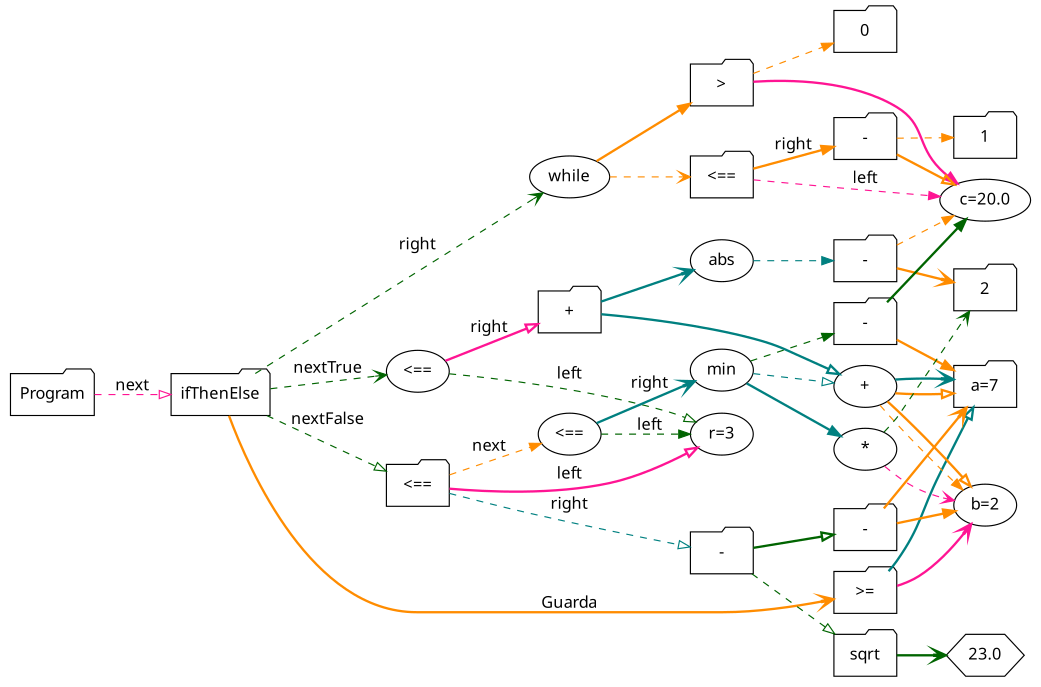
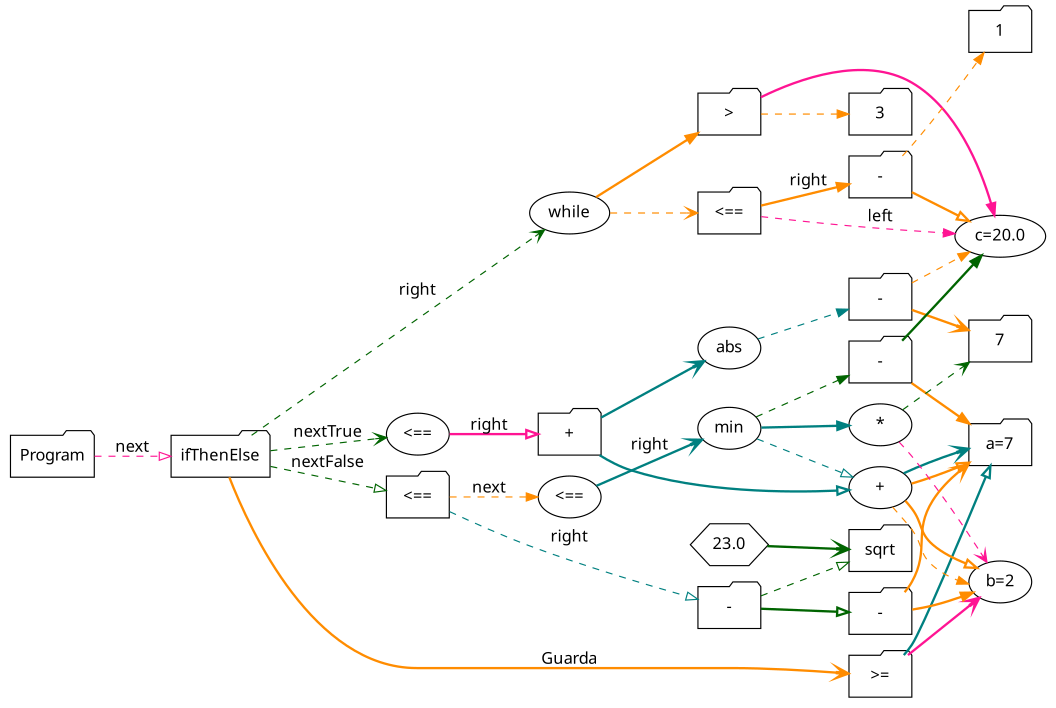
node "0": label "0" -> "3"
node "2": label "2" -> "7"
node "r=3": removed
edge "sqrt" -> "23.0": reversed
